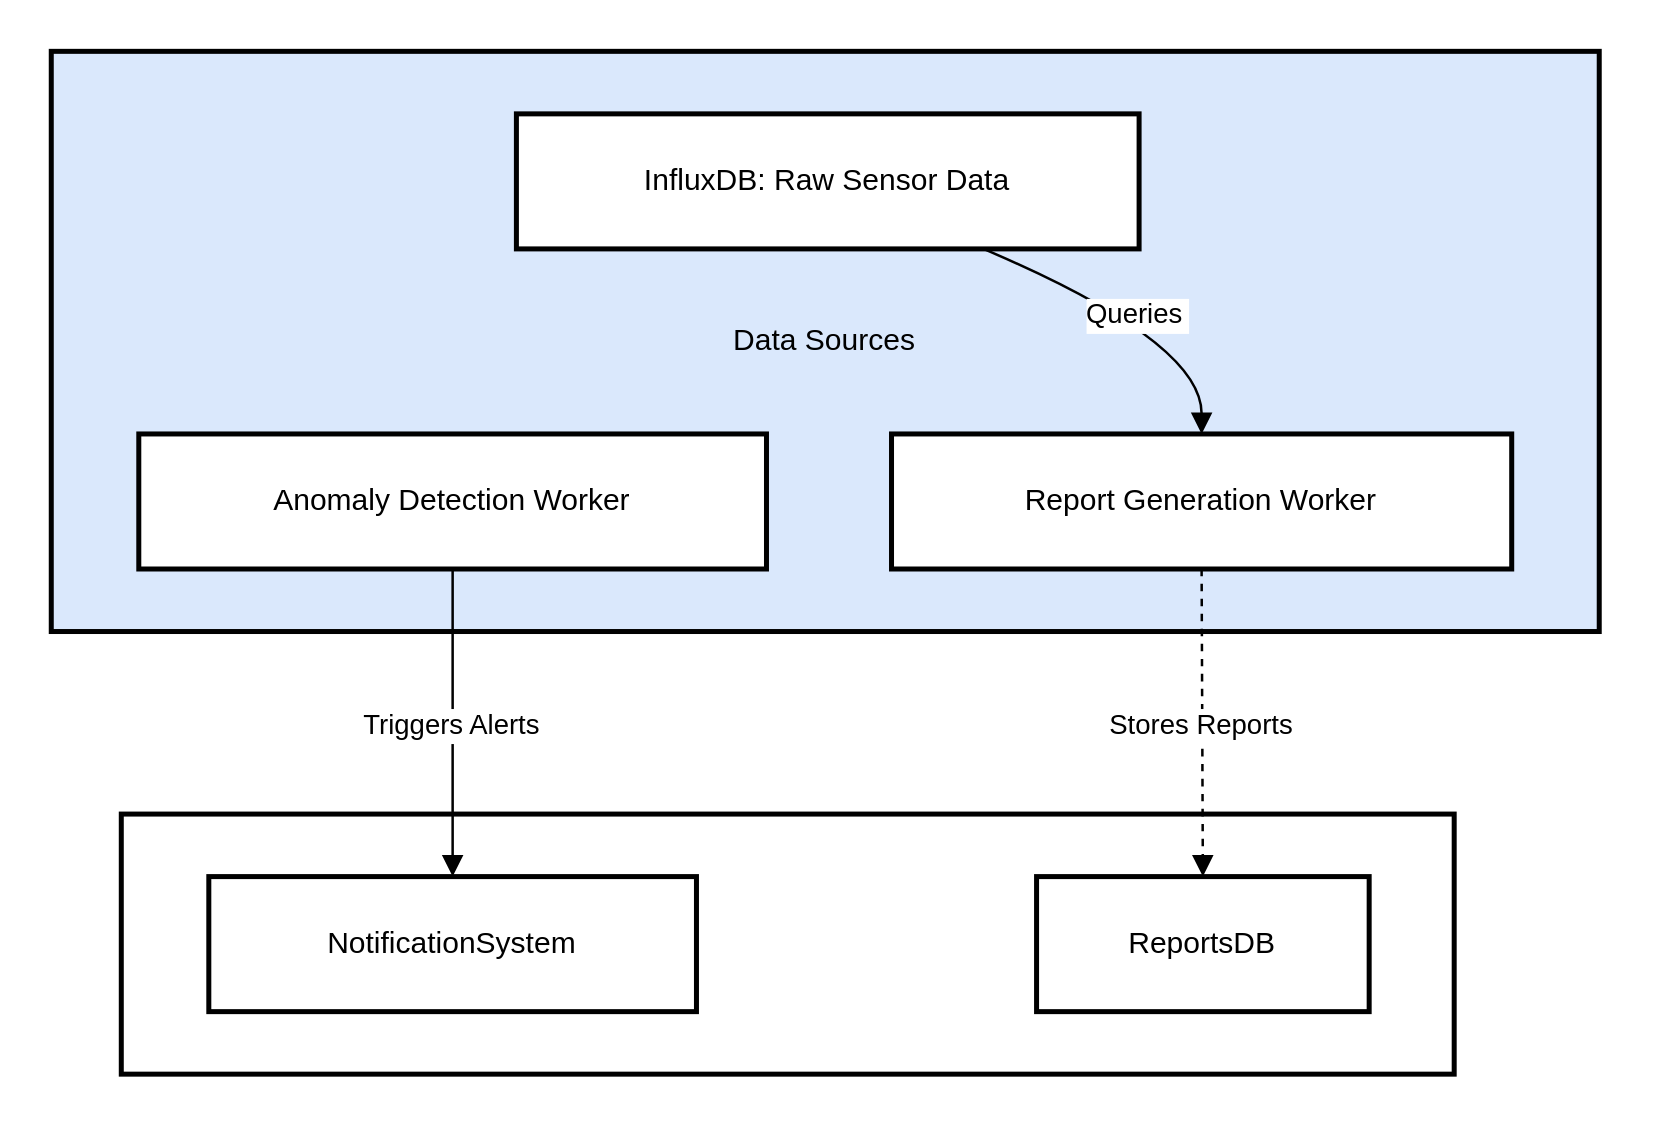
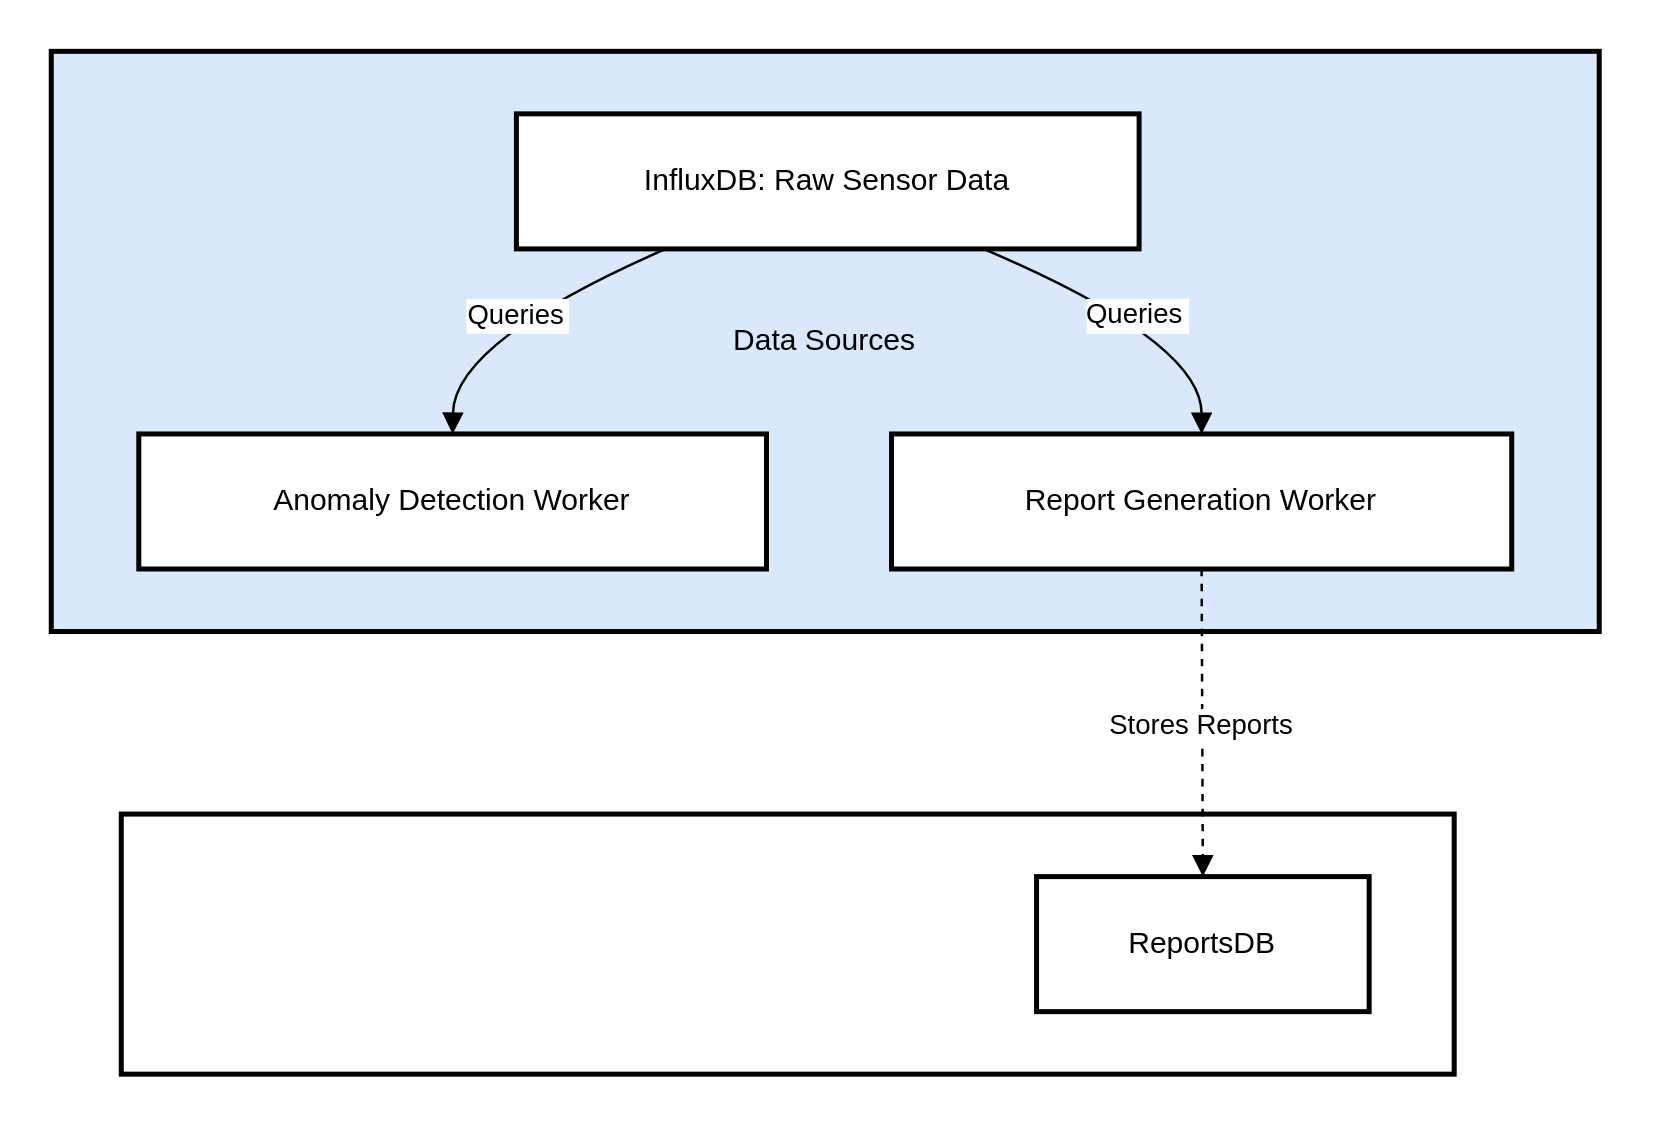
edge "InfluxDB: Raw Sensor Data" -> "Anomaly Detection Worker": added, label "Queries"
edge "Anomaly Detection Worker" -> "NotificationSystem": removed, label "Triggers Alerts"
node "NotificationSystem": removed
